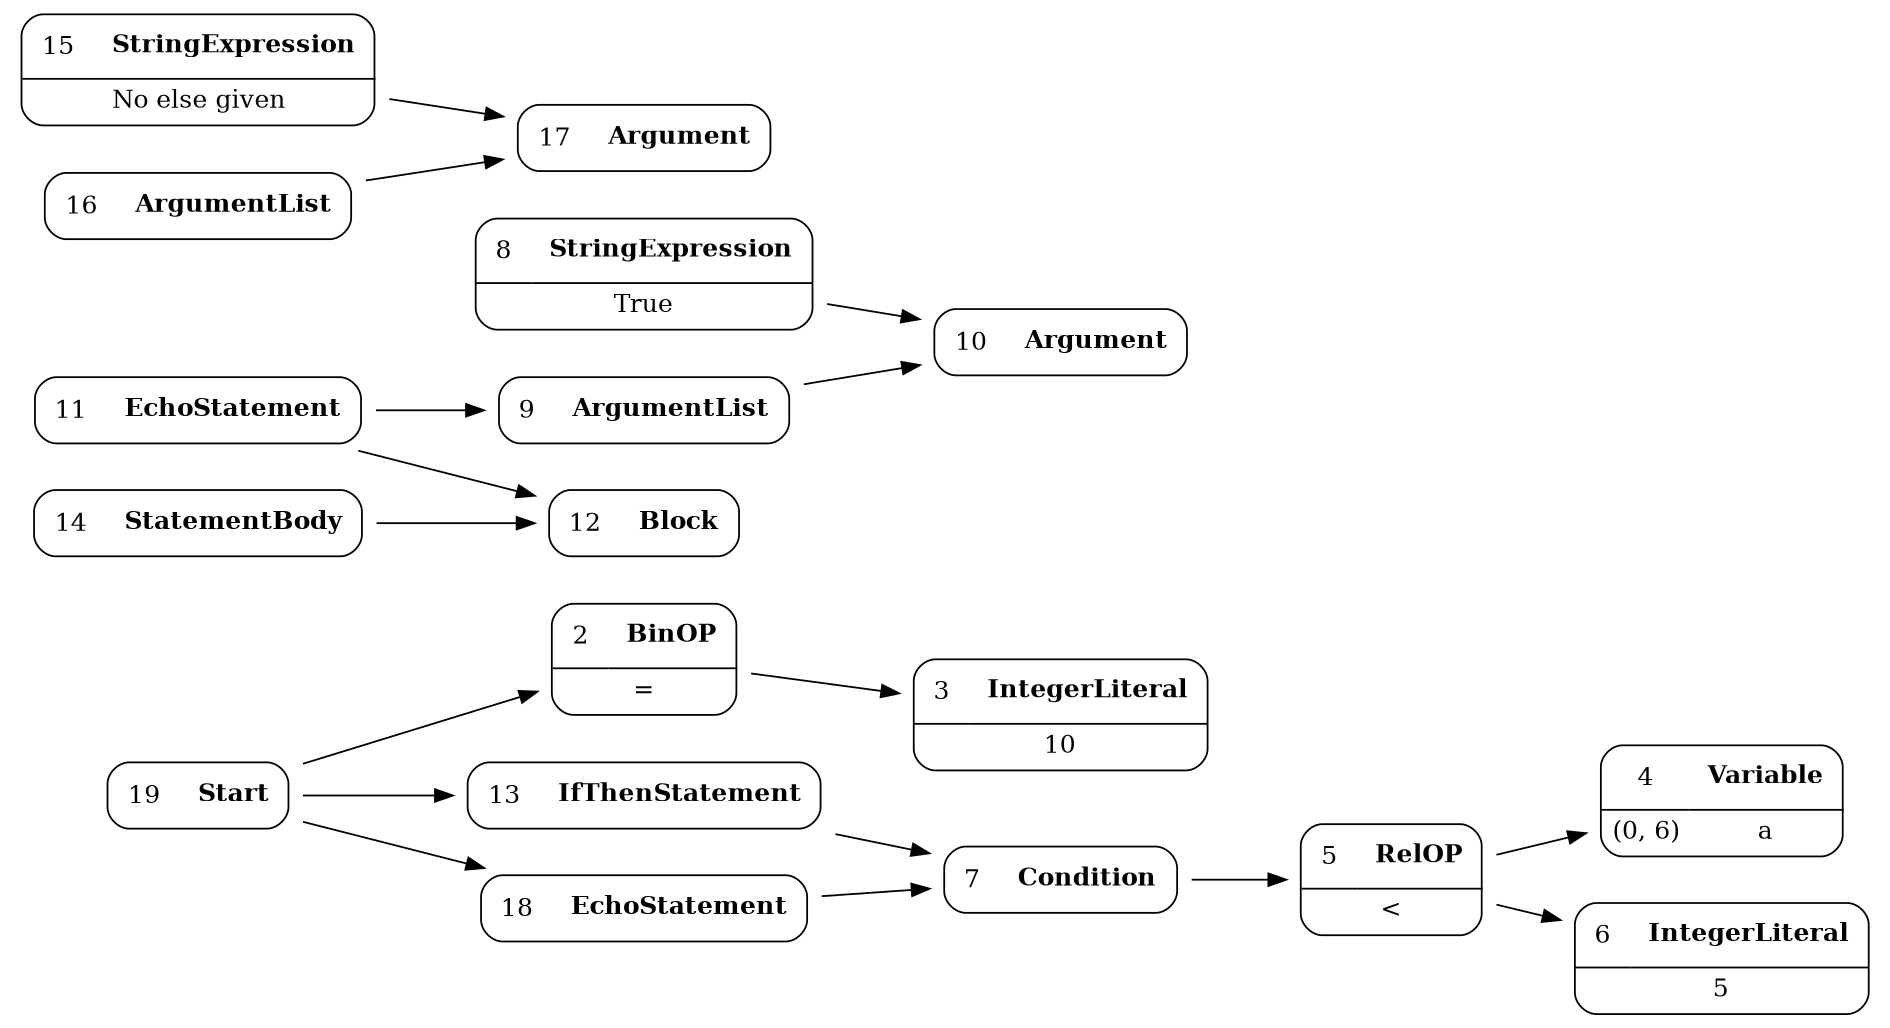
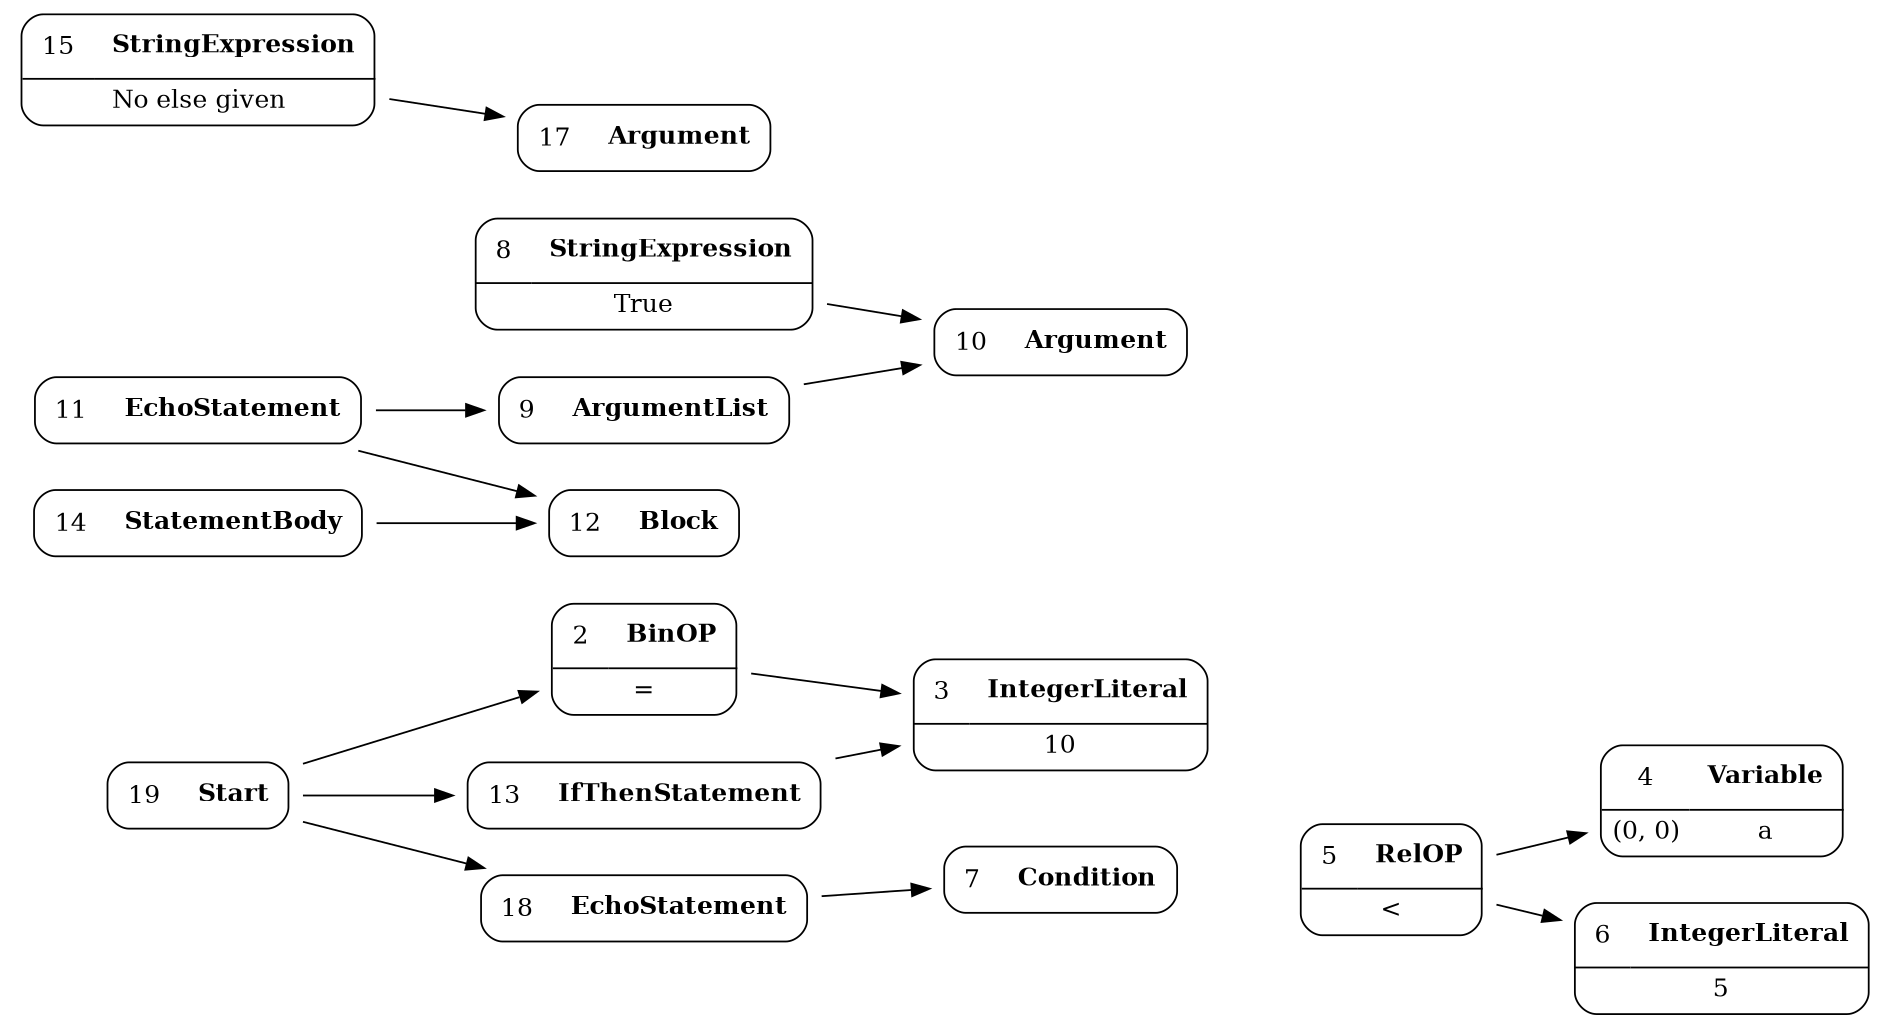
node "16": removed
node "4": text "(0, 6)" -> "(0, 0)"
edge "13" -> "7": now "13" -> "3"
edge "7" -> "5": removed
